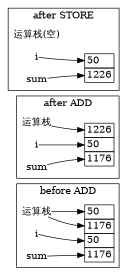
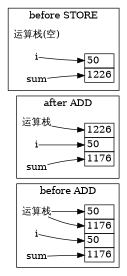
cluster "after STORE": label "after STORE" -> "before STORE"
